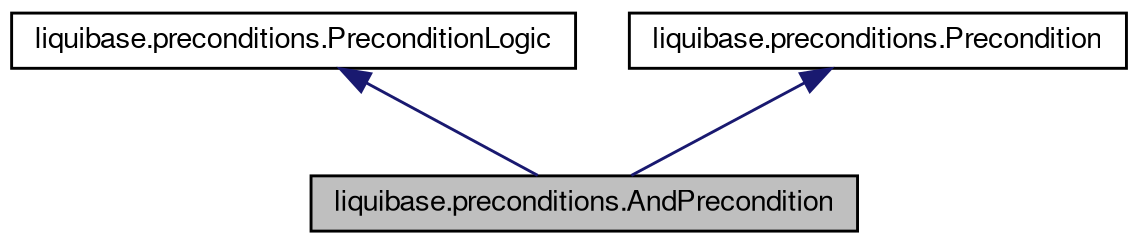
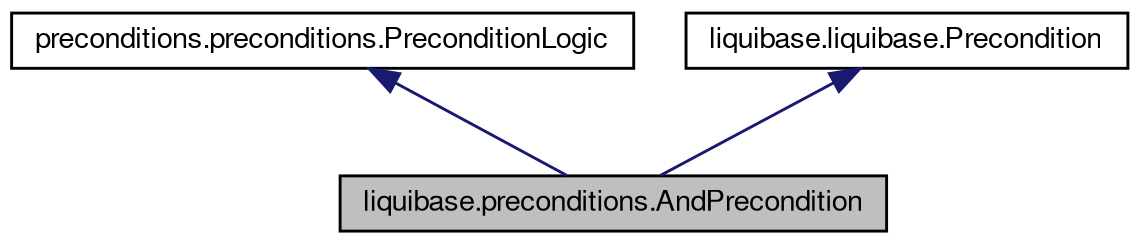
node "liquibase.preconditions.PreconditionLogic": label "liquibase.preconditions.PreconditionLogic" -> "preconditions.preconditions.PreconditionLogic"
node "liquibase.preconditions.Precondition": label "liquibase.preconditions.Precondition" -> "liquibase.liquibase.Precondition"
